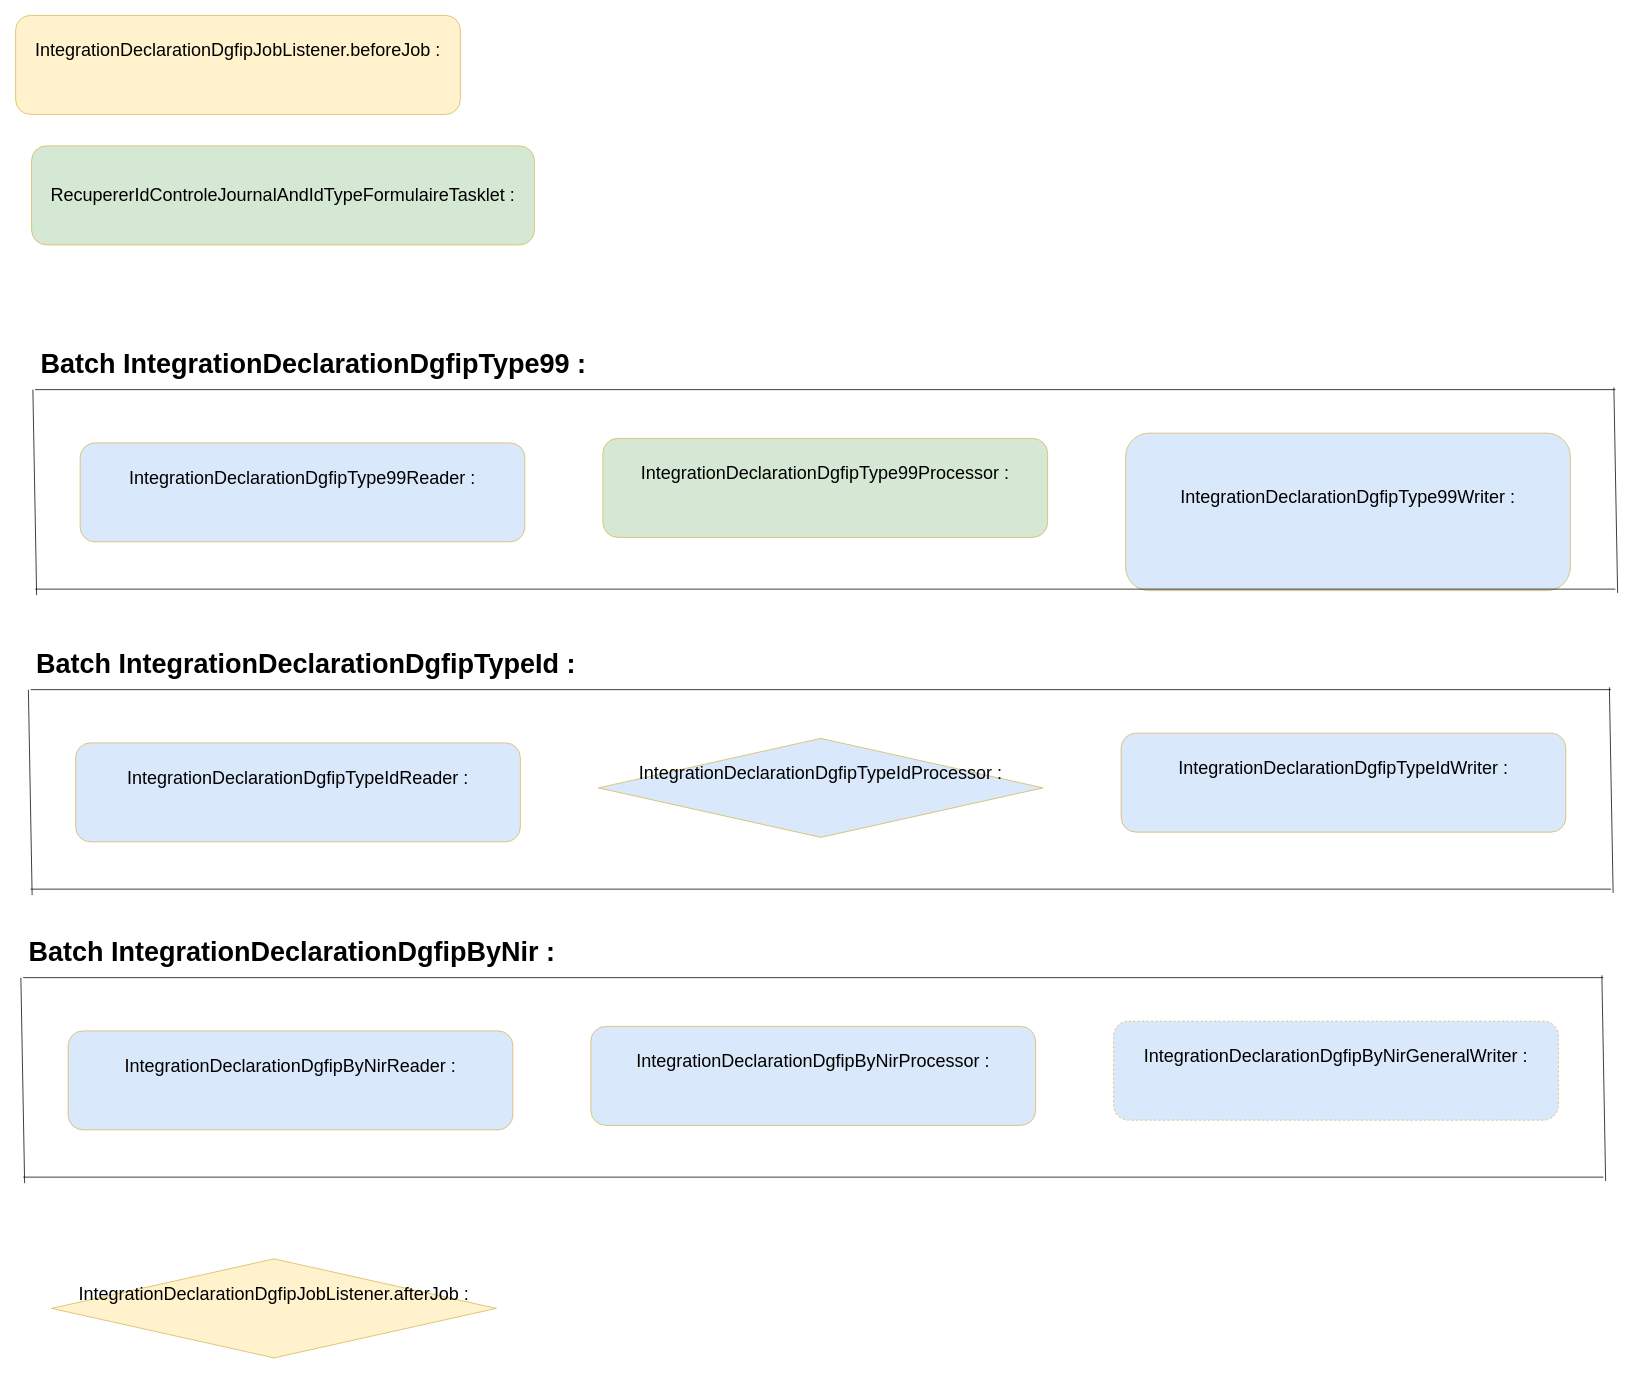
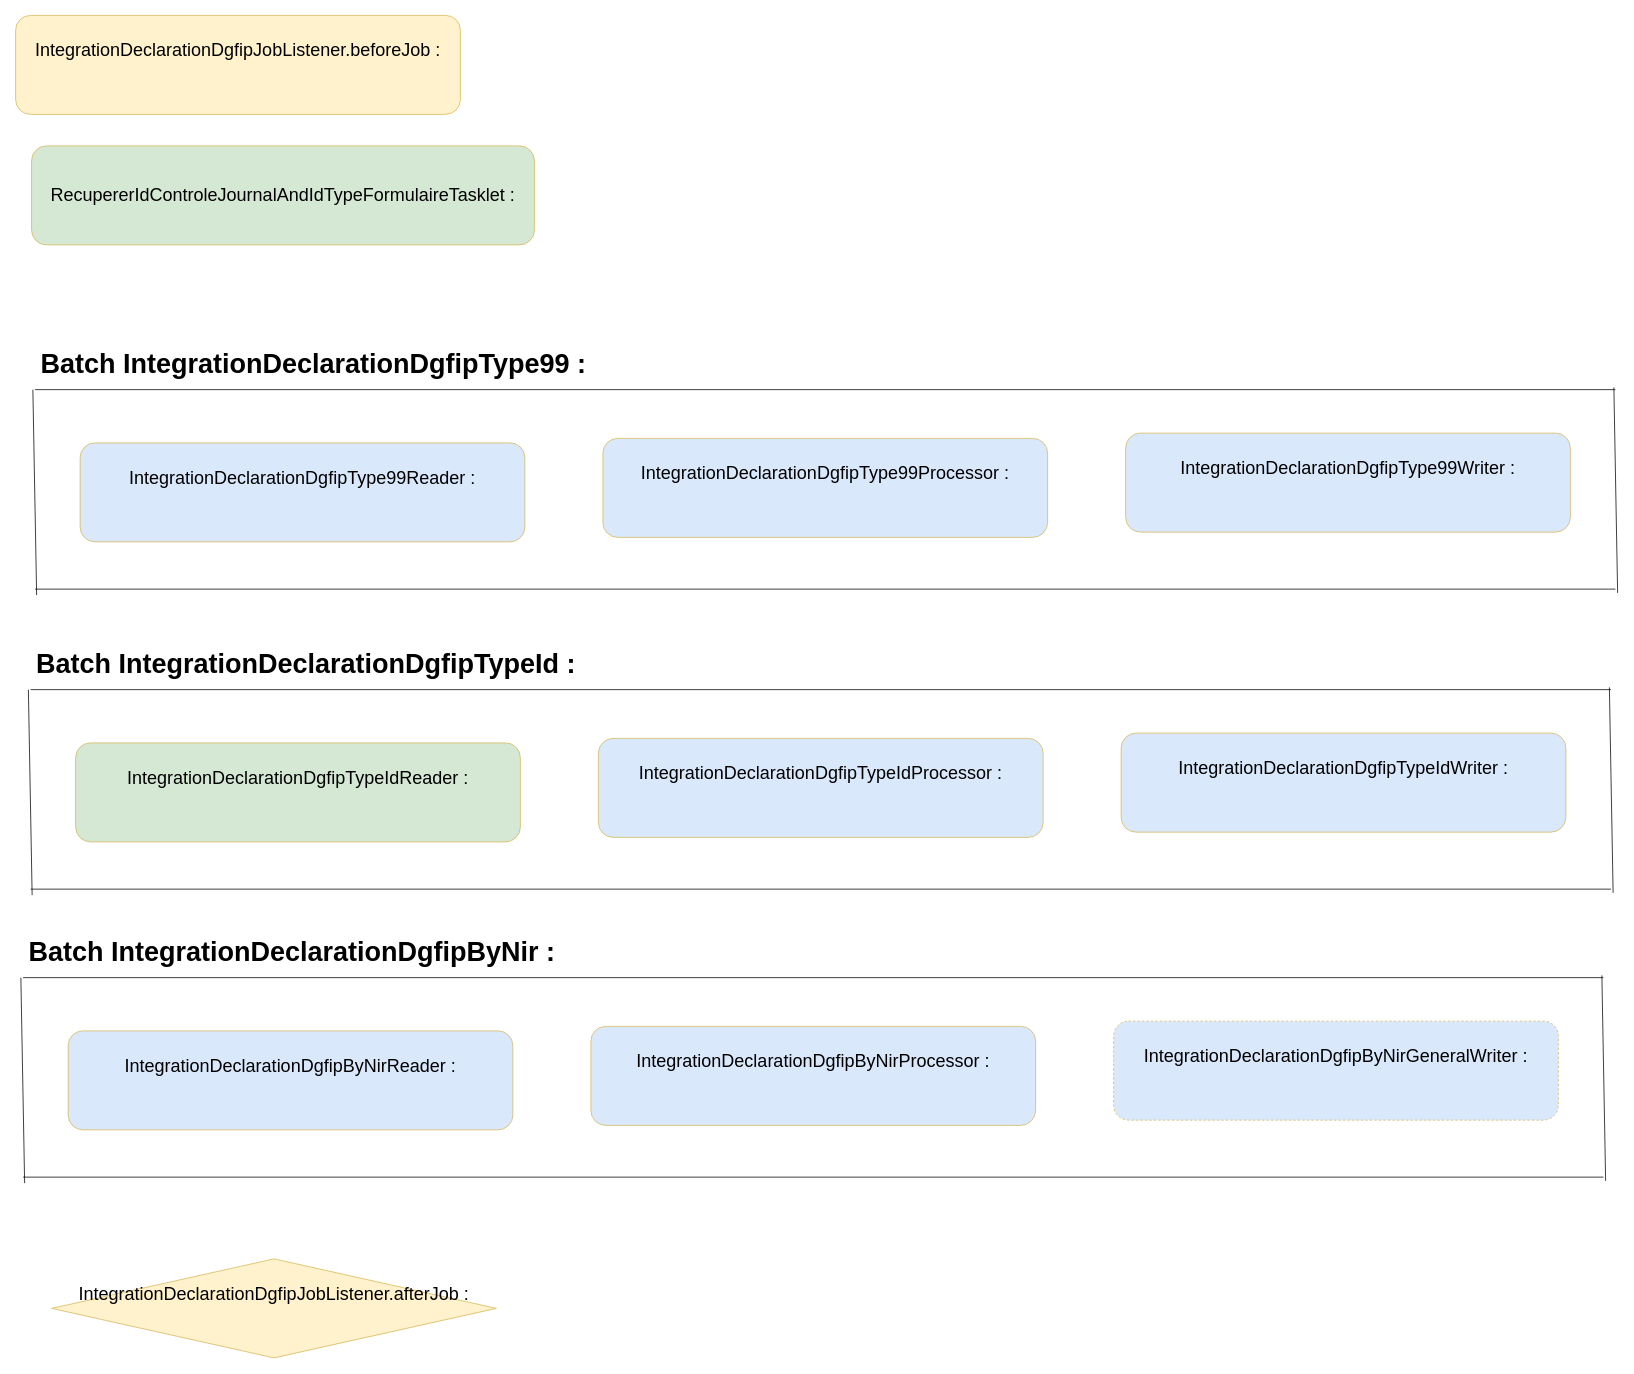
node "IntegrationDeclarationDgfipType99Processor :": fillcolor #d5e8d4 -> #dae8fc
node "IntegrationDeclarationDgfipType99Writer :": size 445x158 -> 445x99
node "IntegrationDeclarationDgfipTypeIdProcessor :": shape diamond -> rounded rectangle
node "IntegrationDeclarationDgfipTypeIdReader :": fillcolor #dae8fc -> #d5e8d4
